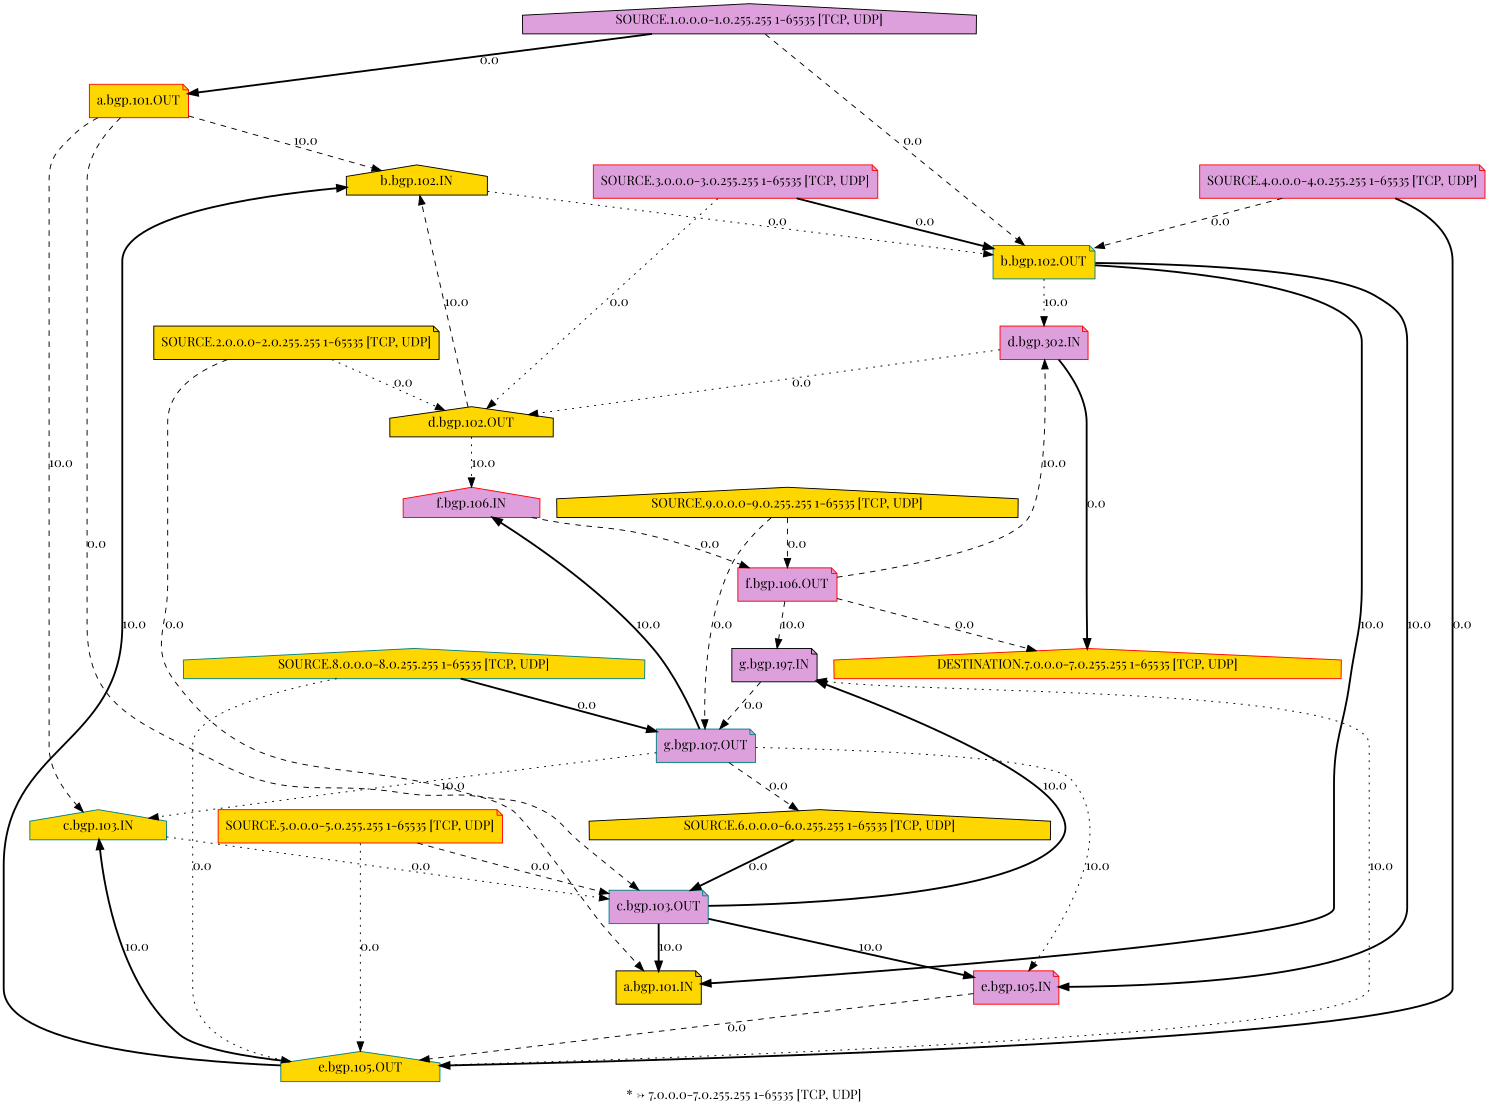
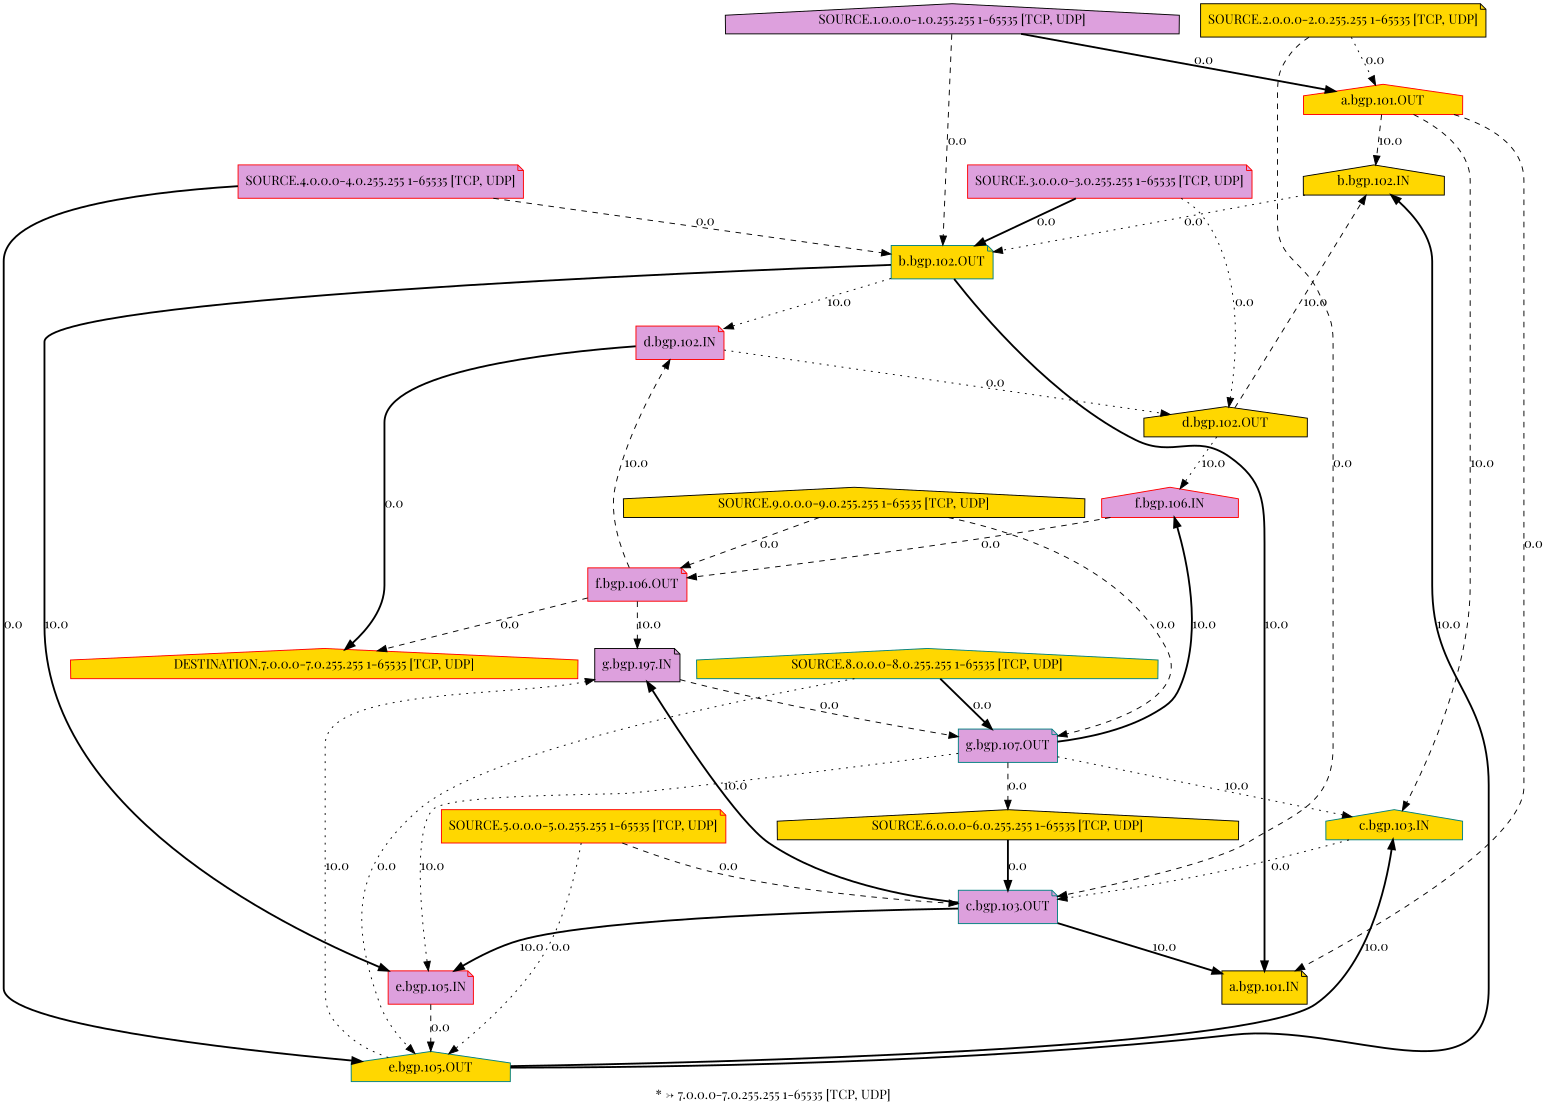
node "a.bgp.101.OUT": shape note -> house
node "d.bgp.302.IN": label "d.bgp.302.IN" -> "d.bgp.102.IN"
edge "SOURCE.2.0.0.0-2.0.255.255 1-65535 [TCP, UDP]" -> "d.bgp.102.OUT": now "SOURCE.2.0.0.0-2.0.255.255 1-65535 [TCP, UDP]" -> "a.bgp.101.OUT"
